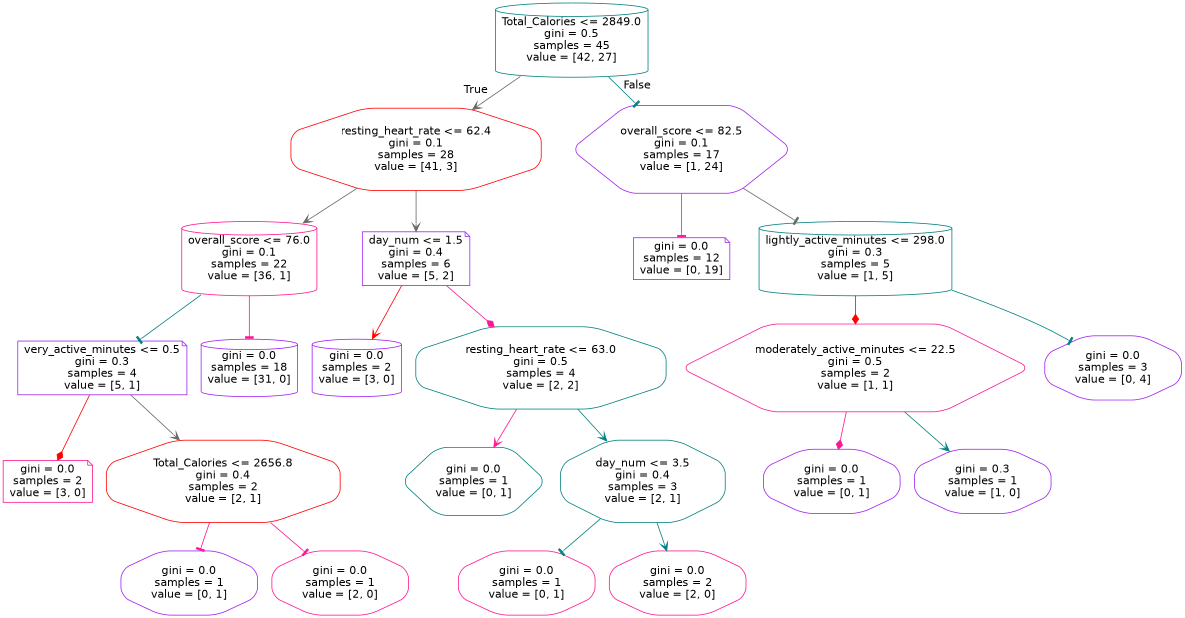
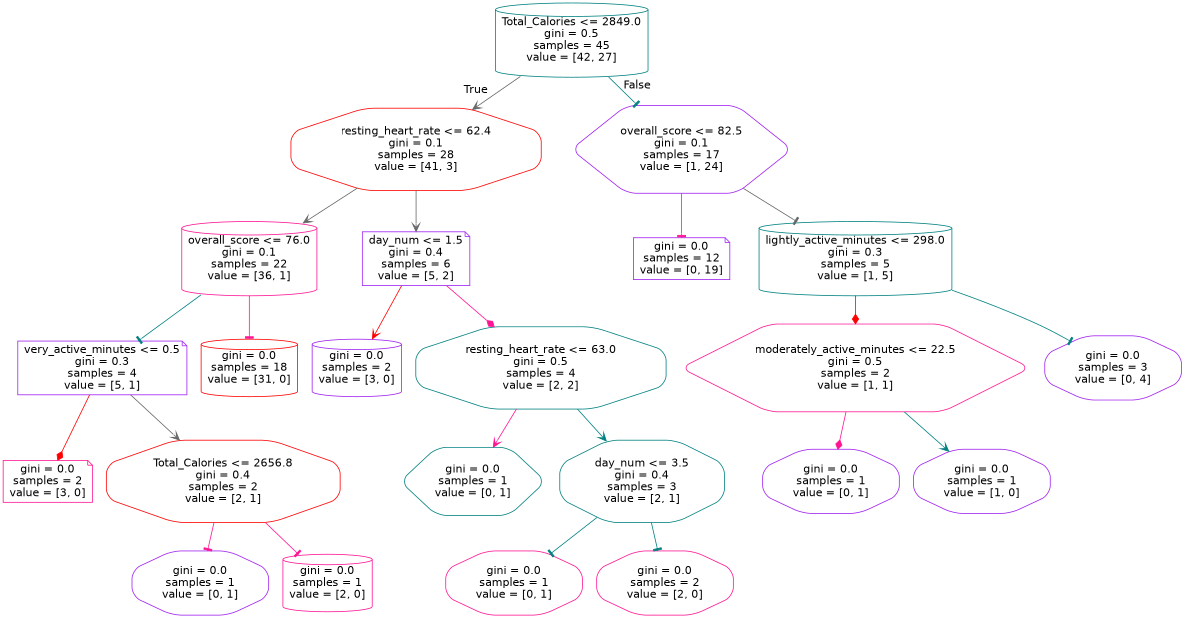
node "gini = 0.0 samples = 18 value = [31, 0]": color purple -> red
node "gini = 0.3 samples = 1 value = [1, 0]": label "gini = 0.3 samples = 1 value = [1, 0]" -> "gini = 0.0 samples = 1 value = [1, 0]"
edge "day_num <= 3.5 gini = 0.4 samples = 3 value = [2, 1]" -> "gini = 0.0 samples = 2 value = [2, 0]": arrowhead vee -> tee
node "gini = 0.0 samples = 1 value = [2, 0]": shape octagon -> cylinder
